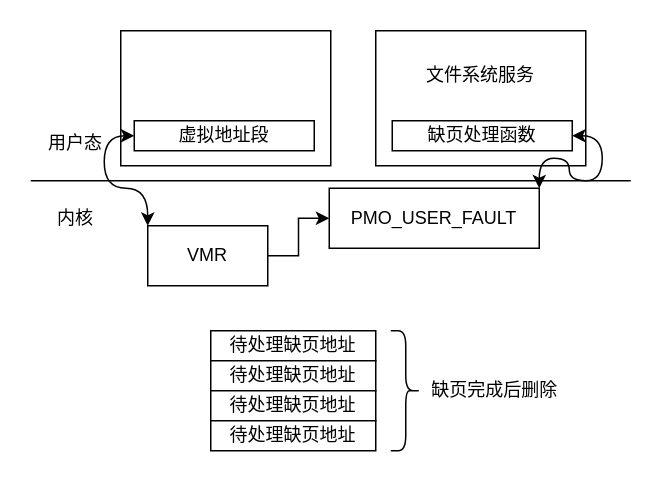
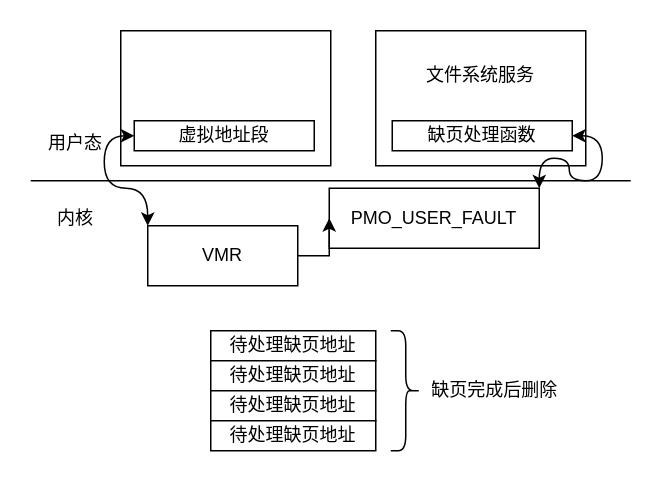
node "VMR": size 120x60 -> 150x60
